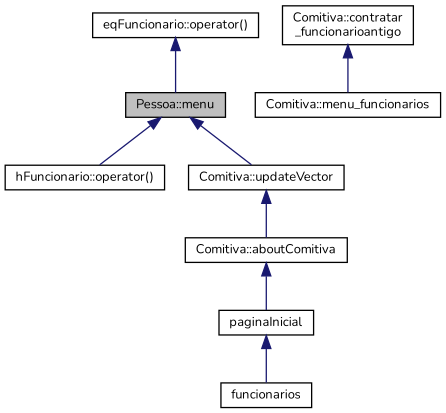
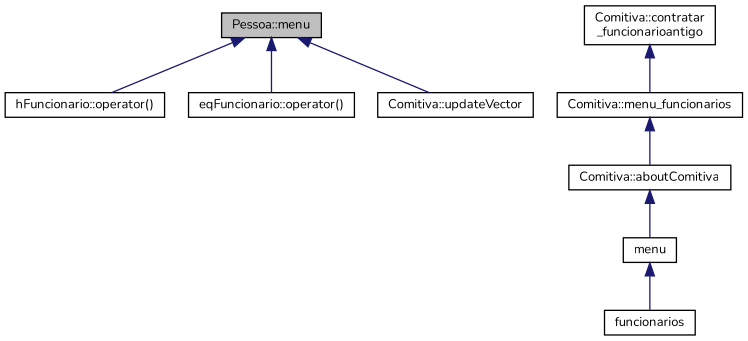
edge "Pessoa::menu" -> "eqFuncionario::operator()": reversed
edge "Comitiva::aboutComitiva" -> "Comitiva::updateVector": now "Comitiva::aboutComitiva" -> "Comitiva::menu_funcionarios"
node "paginaInicial": label "paginaInicial" -> "menu"
